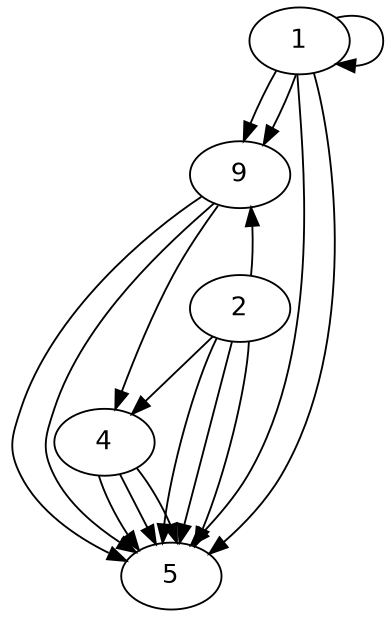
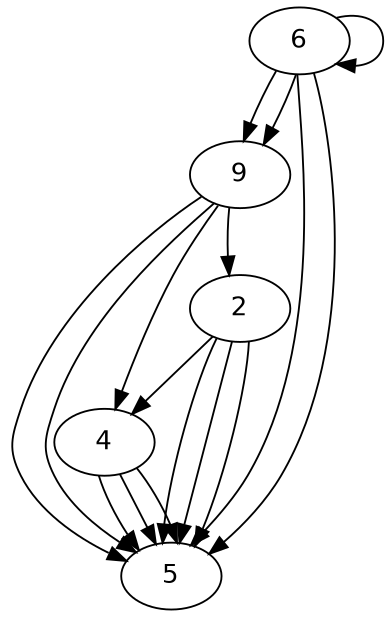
node "1": label "1" -> "6"
edge "2" -> "9": reversed
